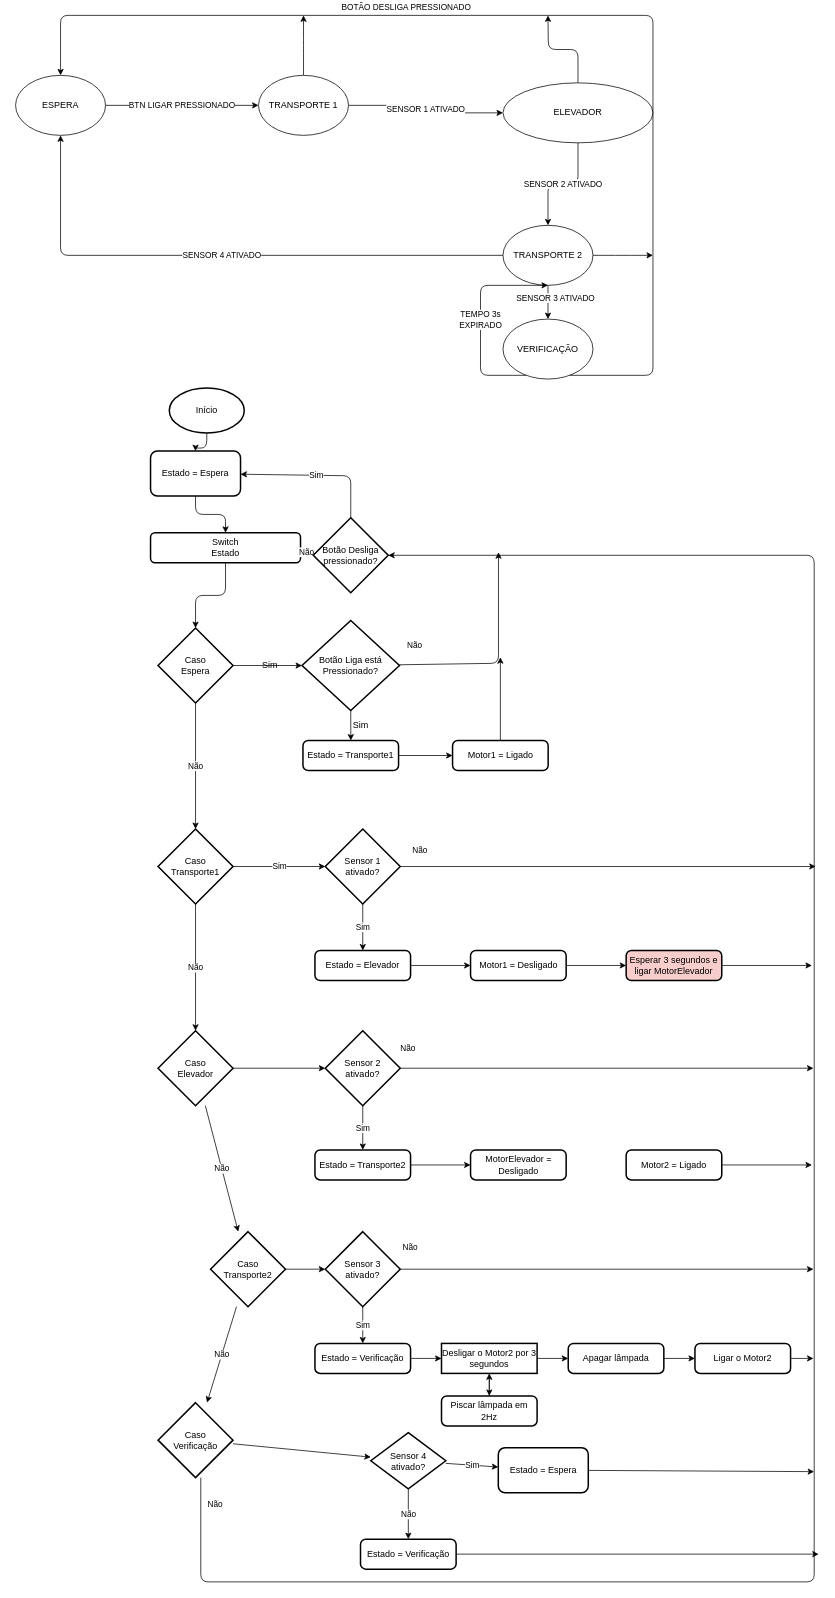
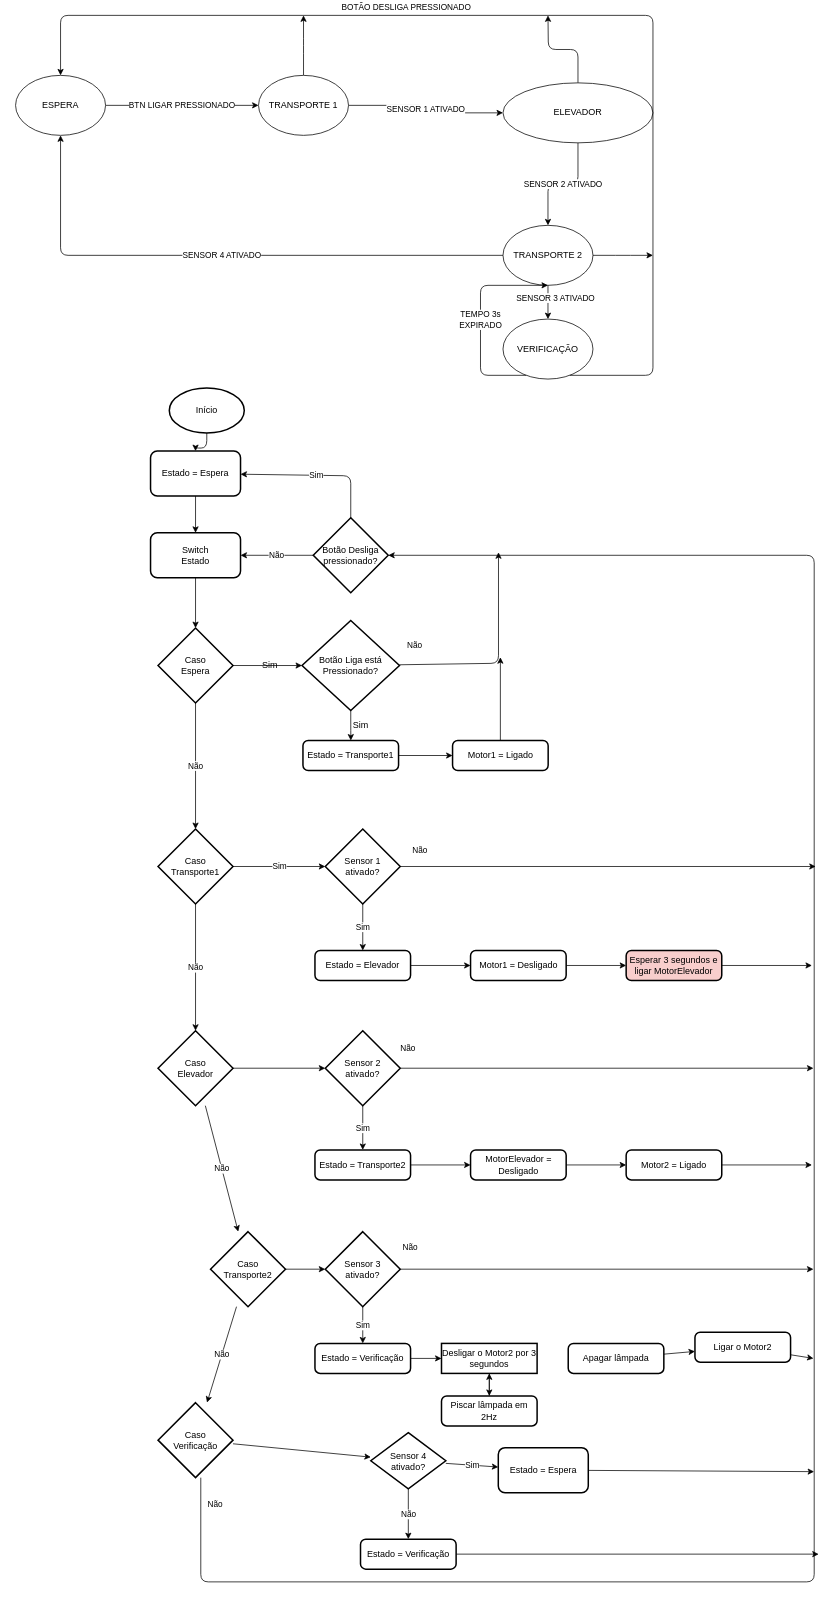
node "Switch Estado": size 150x30 -> 90x45
edge "MotorElevador = Desligado" -> "Motor2 = Ligado": added
edge "Desligar o Motor2 por 3 segundos" -> "Apagar lâmpada": removed
node "Ligar o Motor2": moved (743, 1359) -> (743, 1347)
